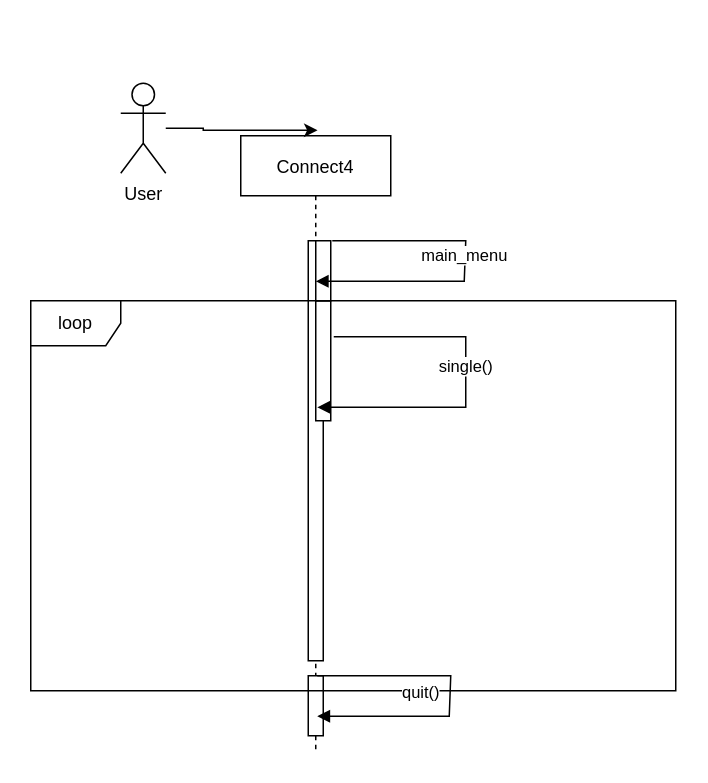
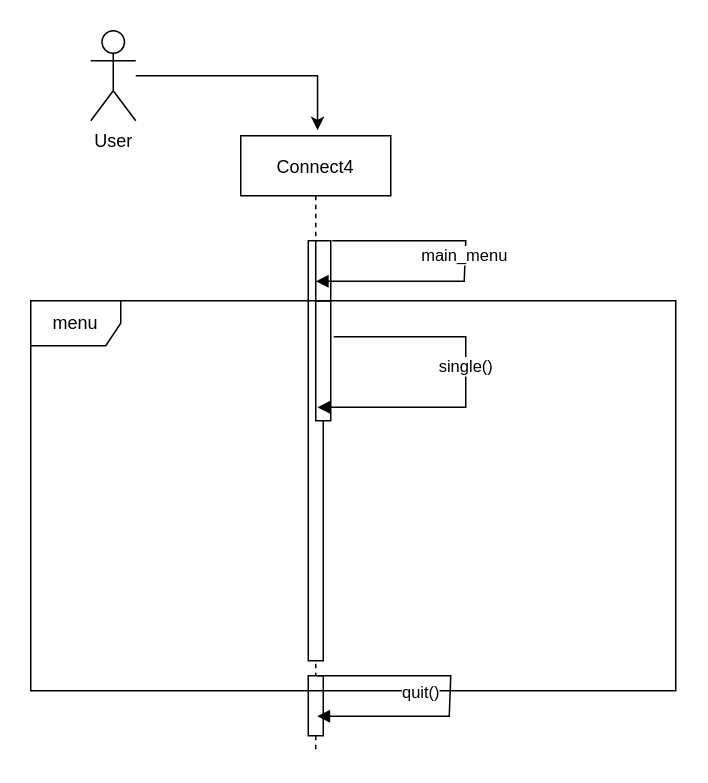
node "User": moved (143, 128) -> (113, 76)
node "loop": label "loop" -> "menu"
